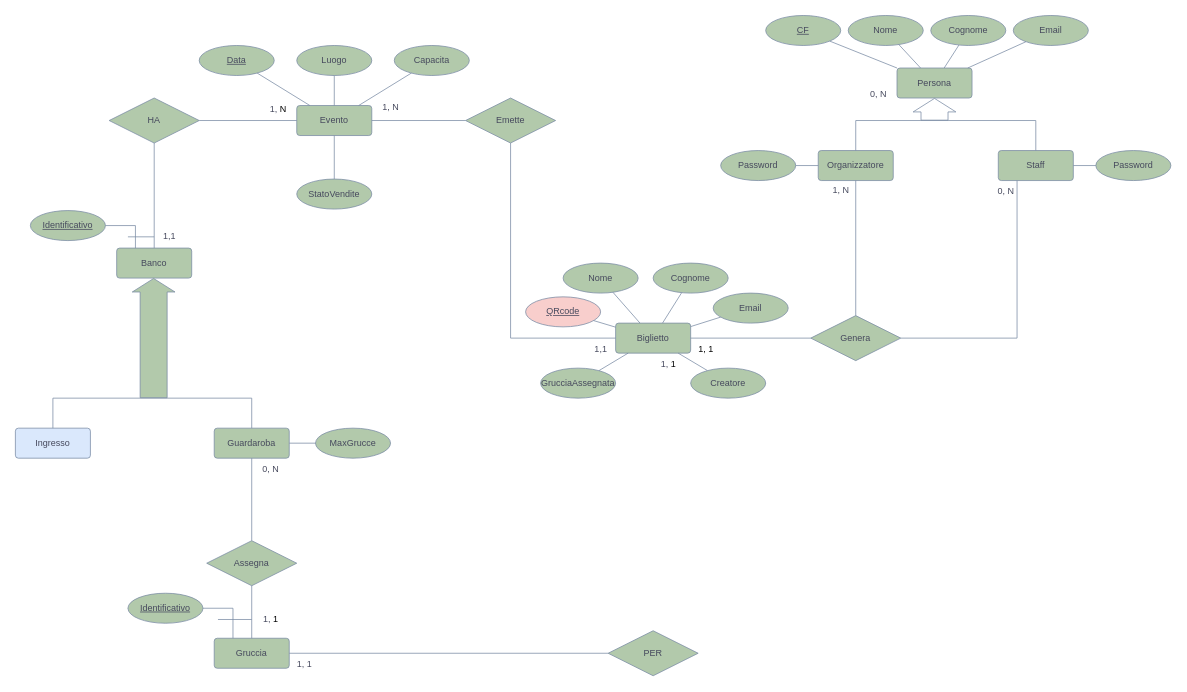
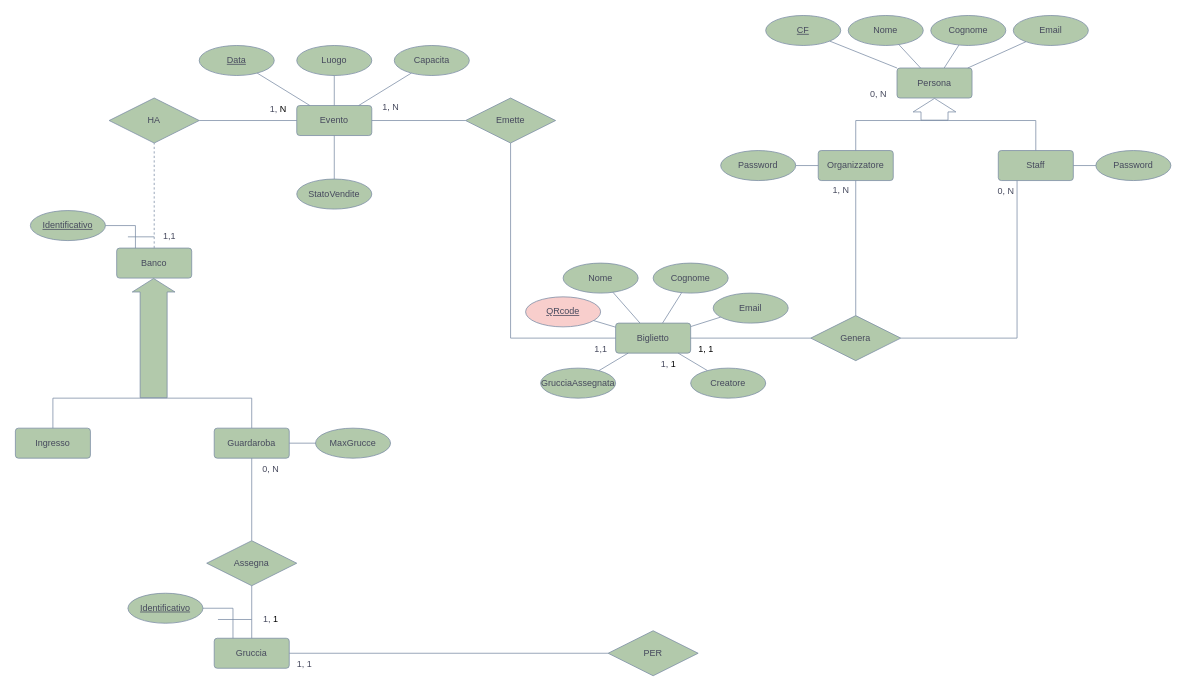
edge "HA" -- "Banco": style solid -> dashed
node "Ingresso": fillcolor #dae8fc -> #b2c9ab
